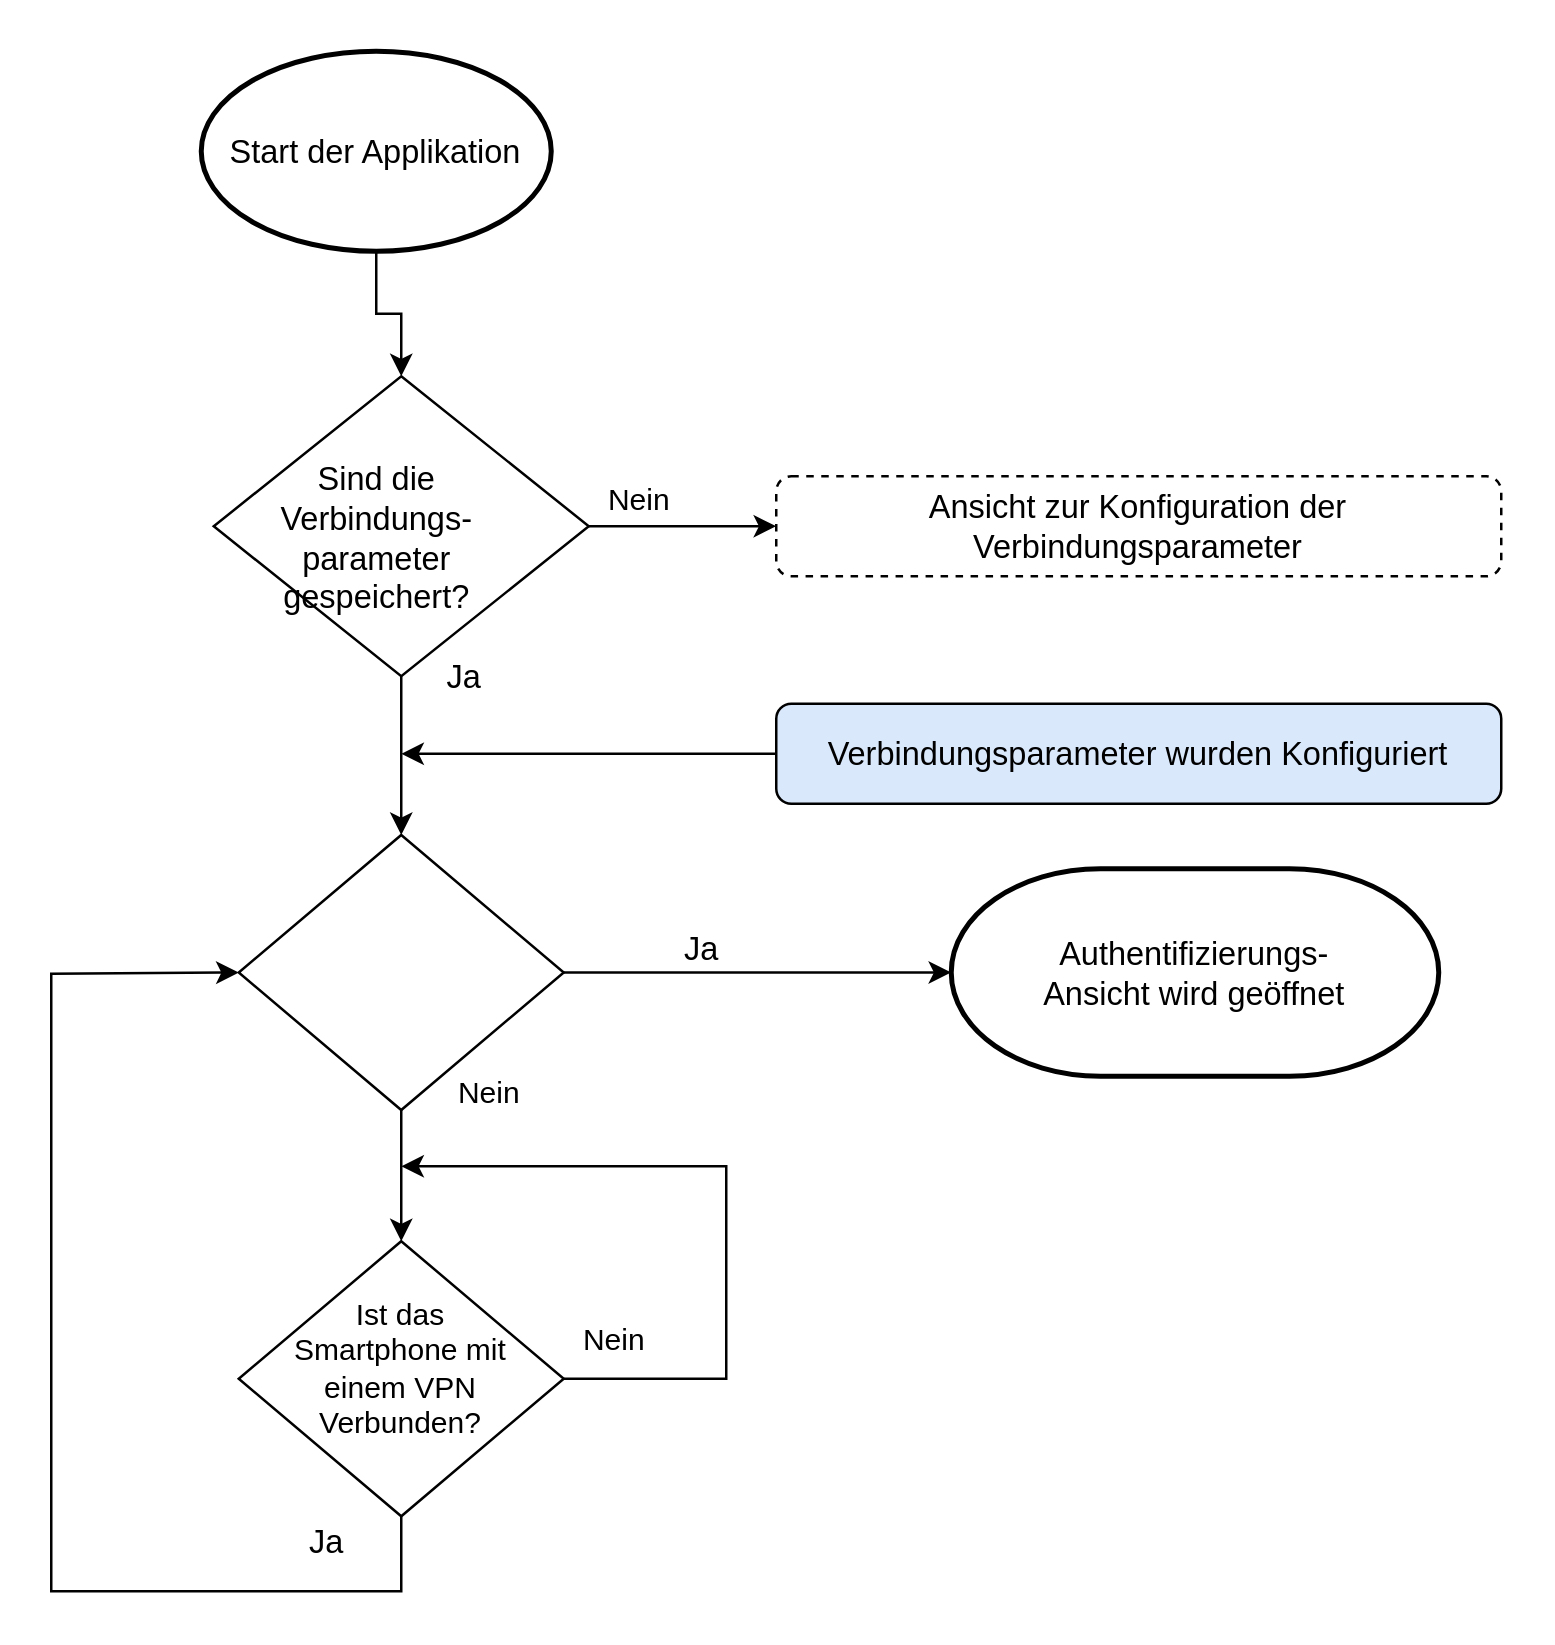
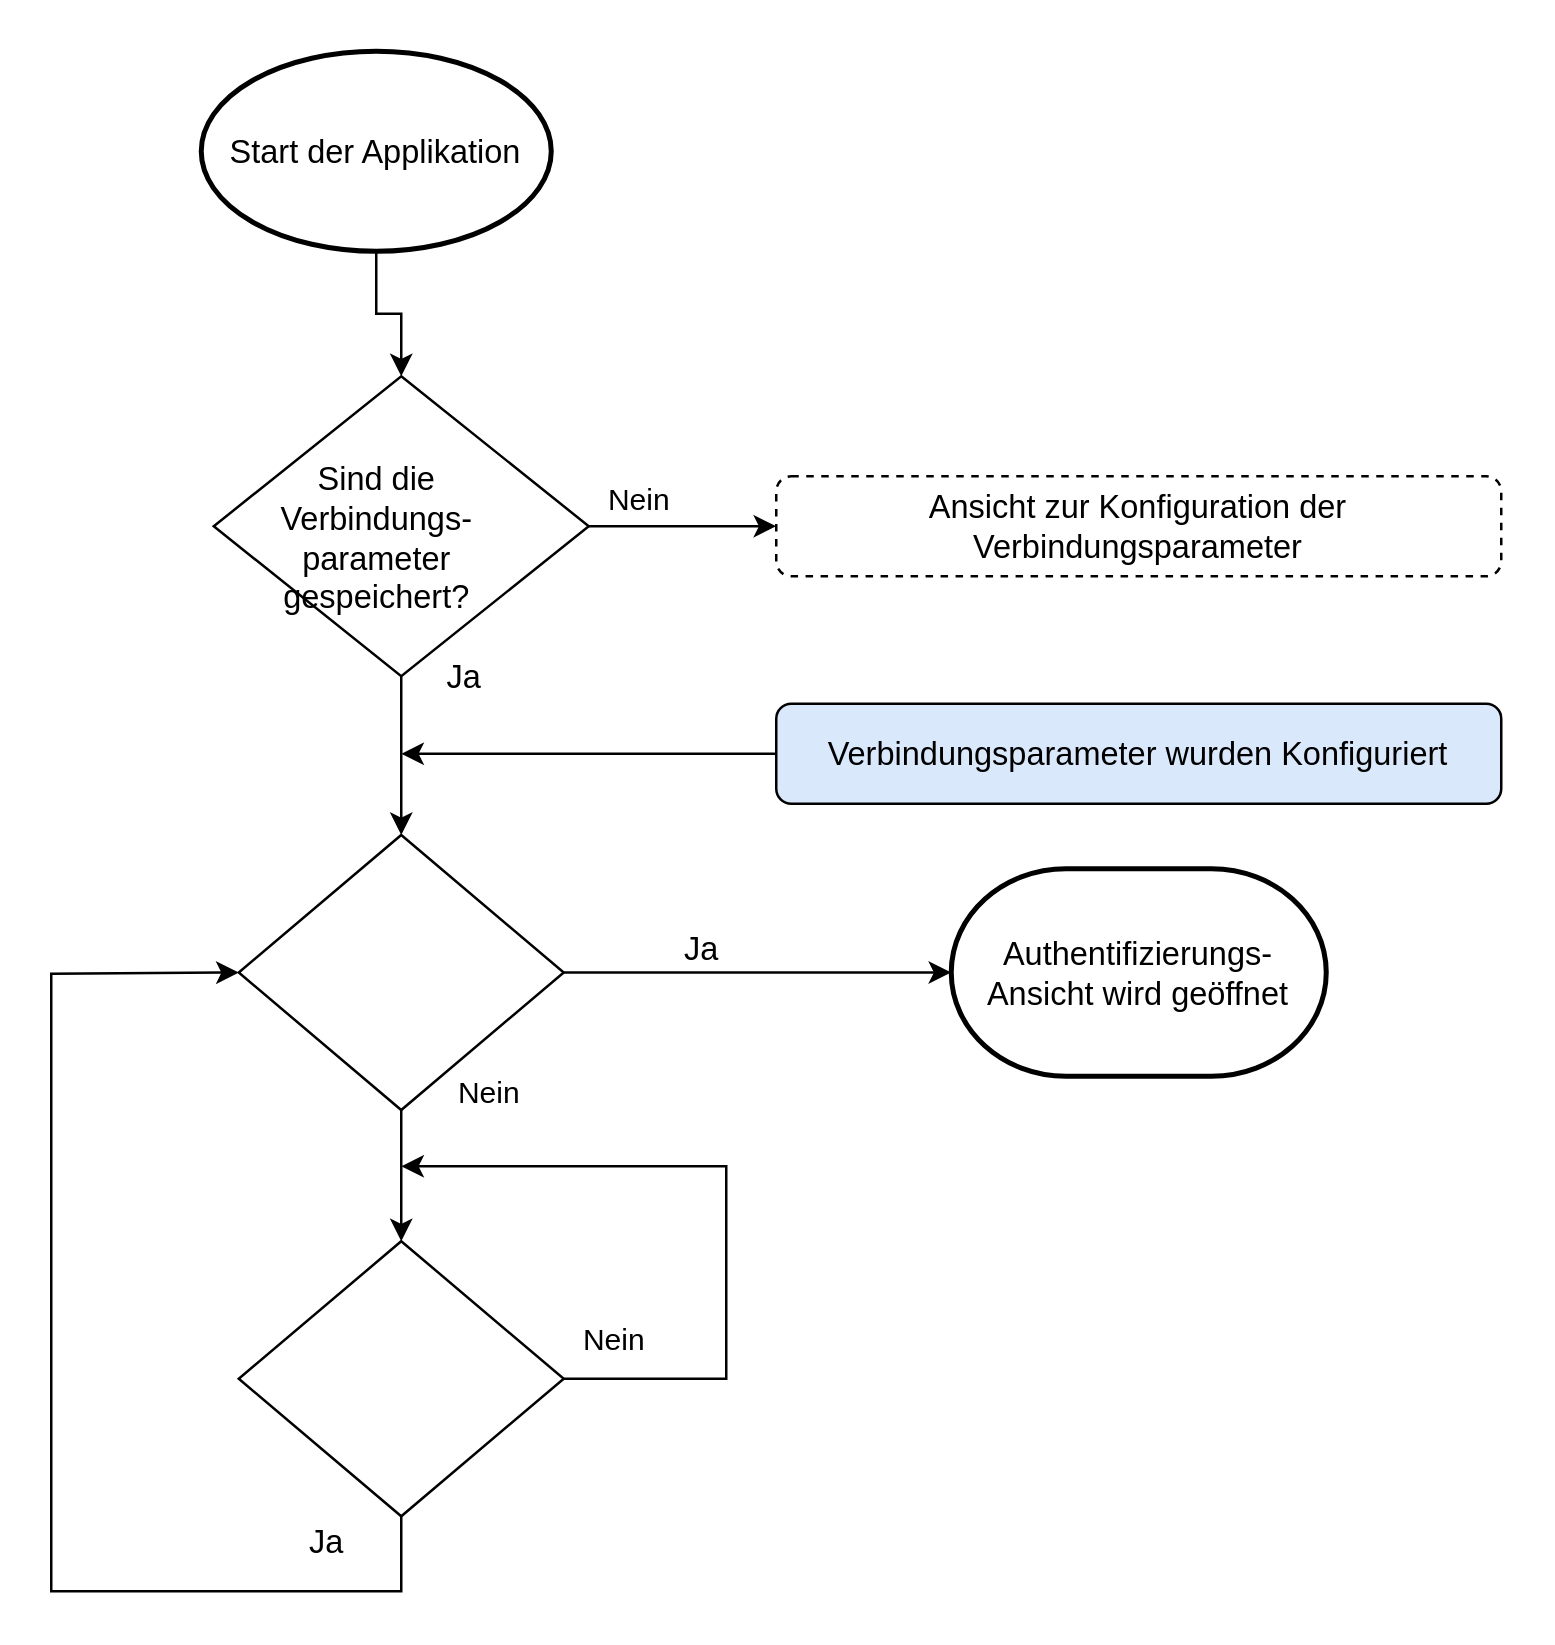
node "Authentifizierungs- Ansicht wird geöffnet": size 488x208 -> 375x208
node "Ist das Smartphone mit einem VPN Verbunden?": removed
